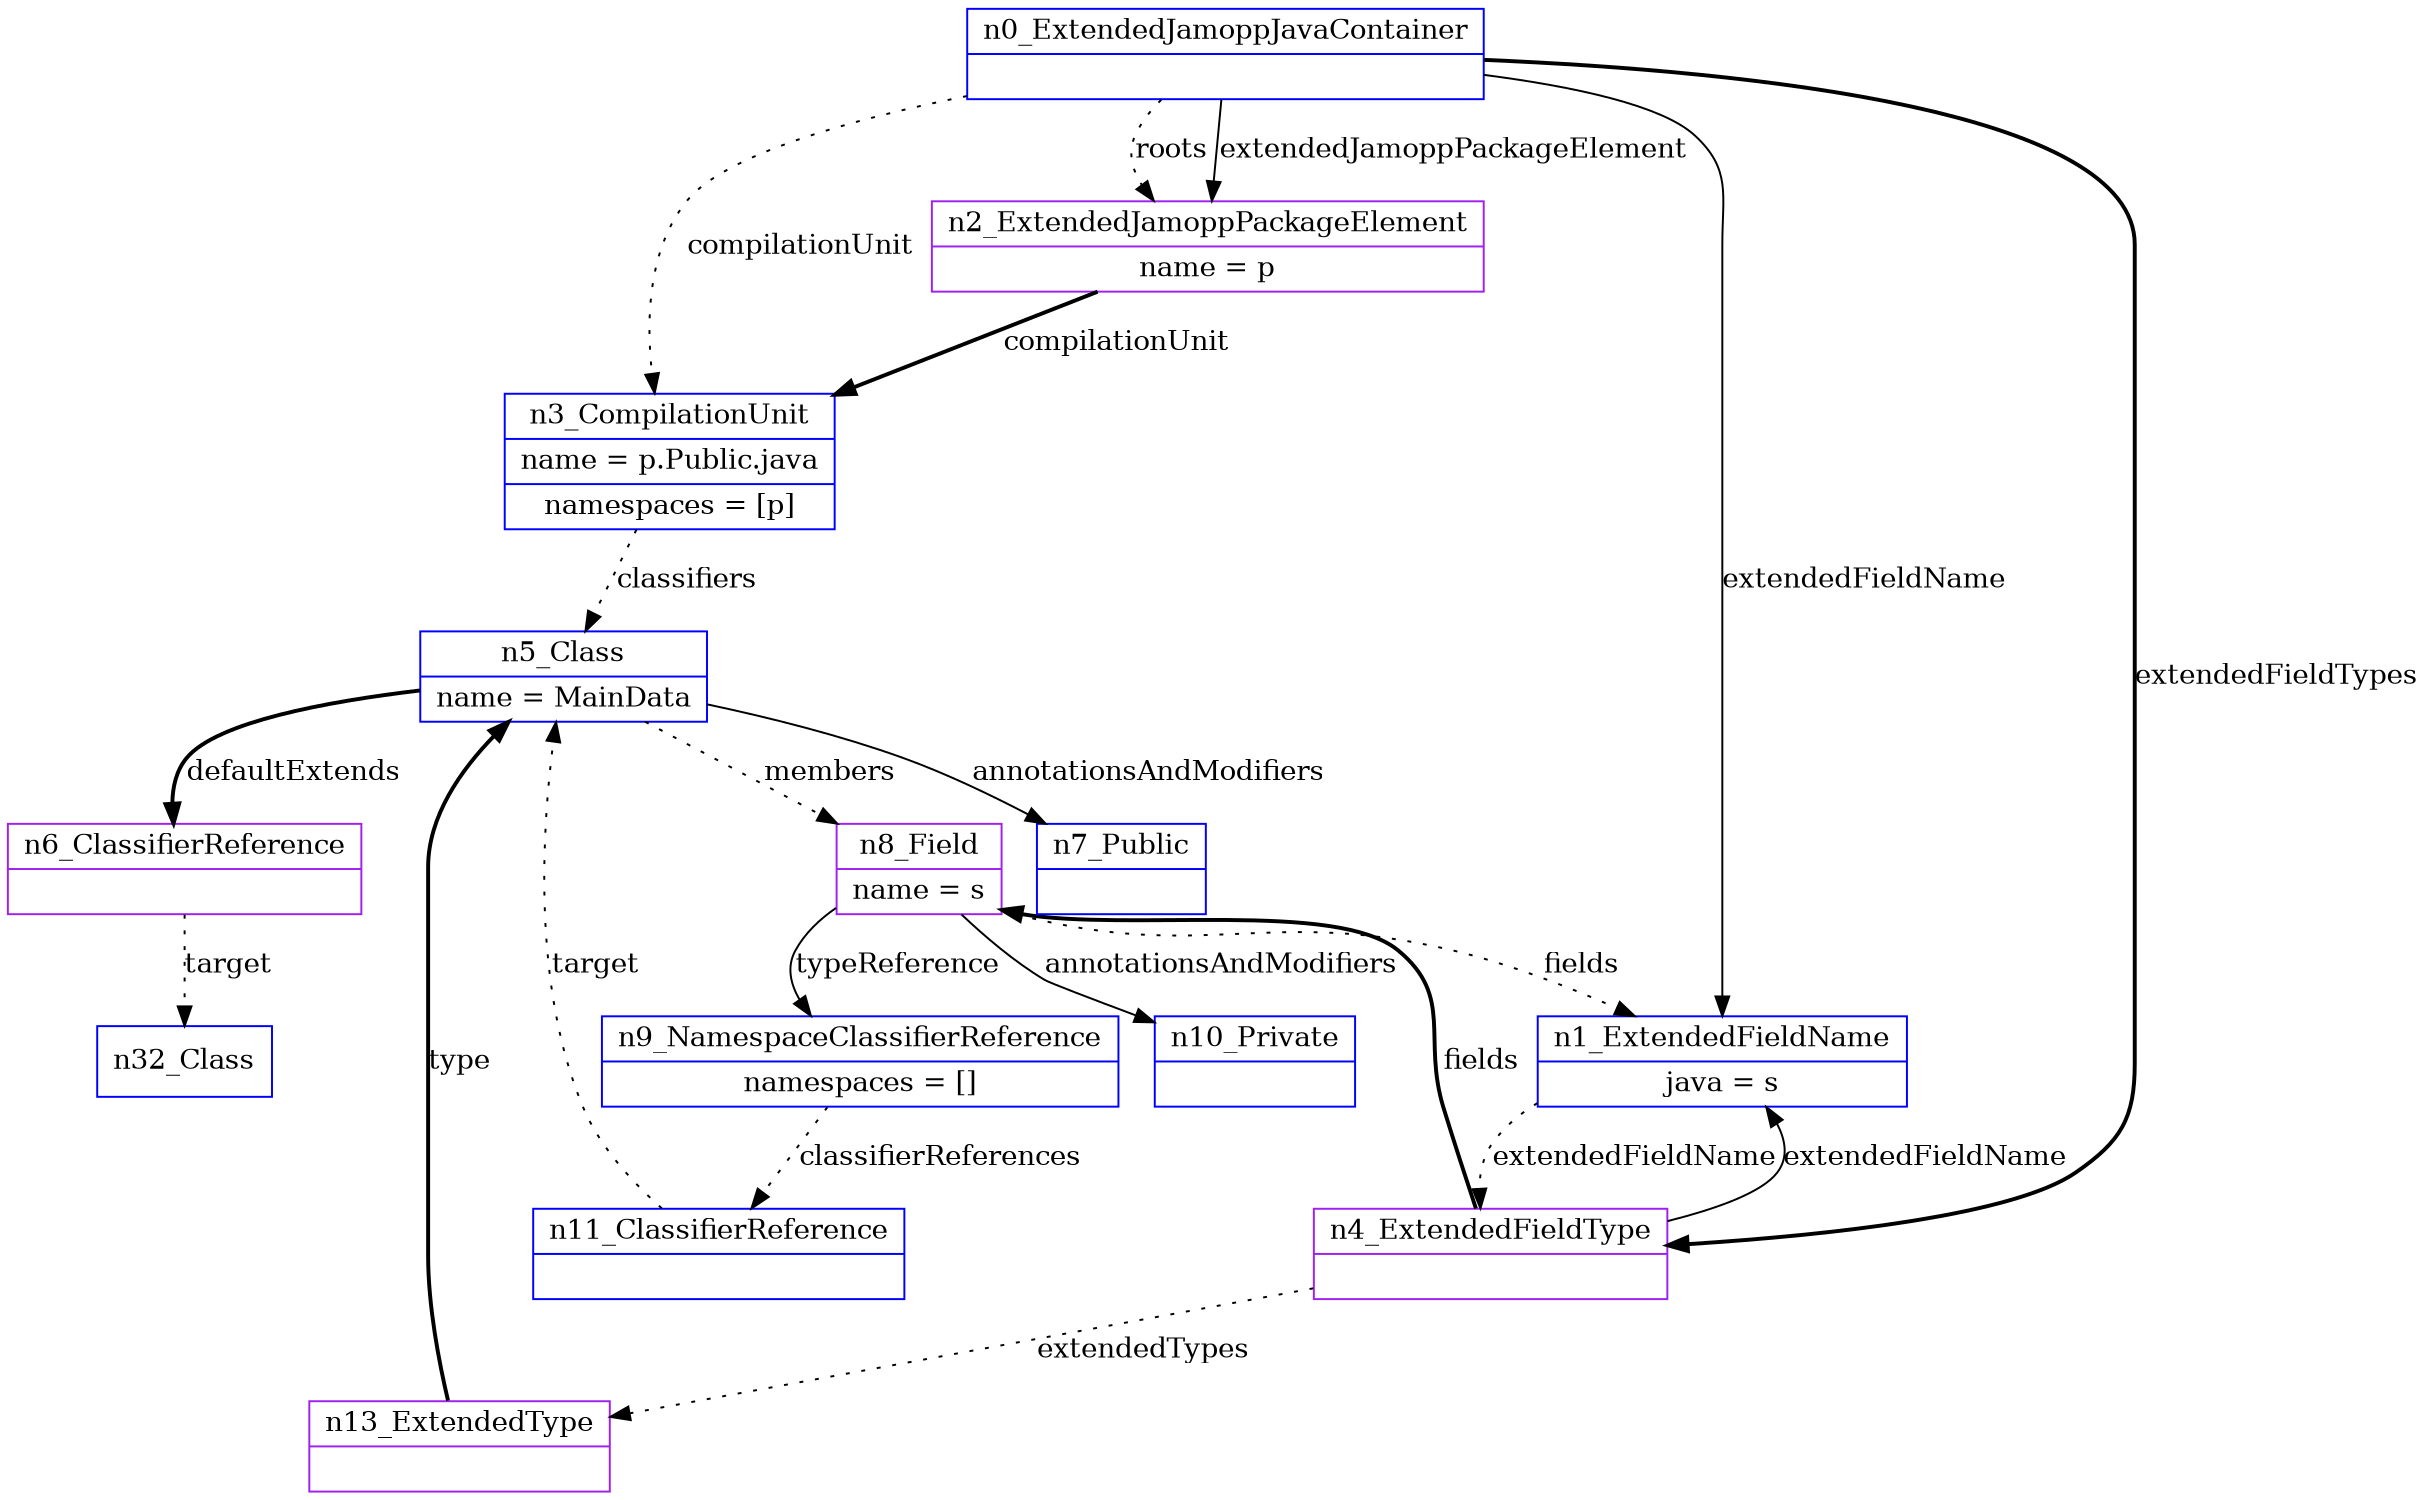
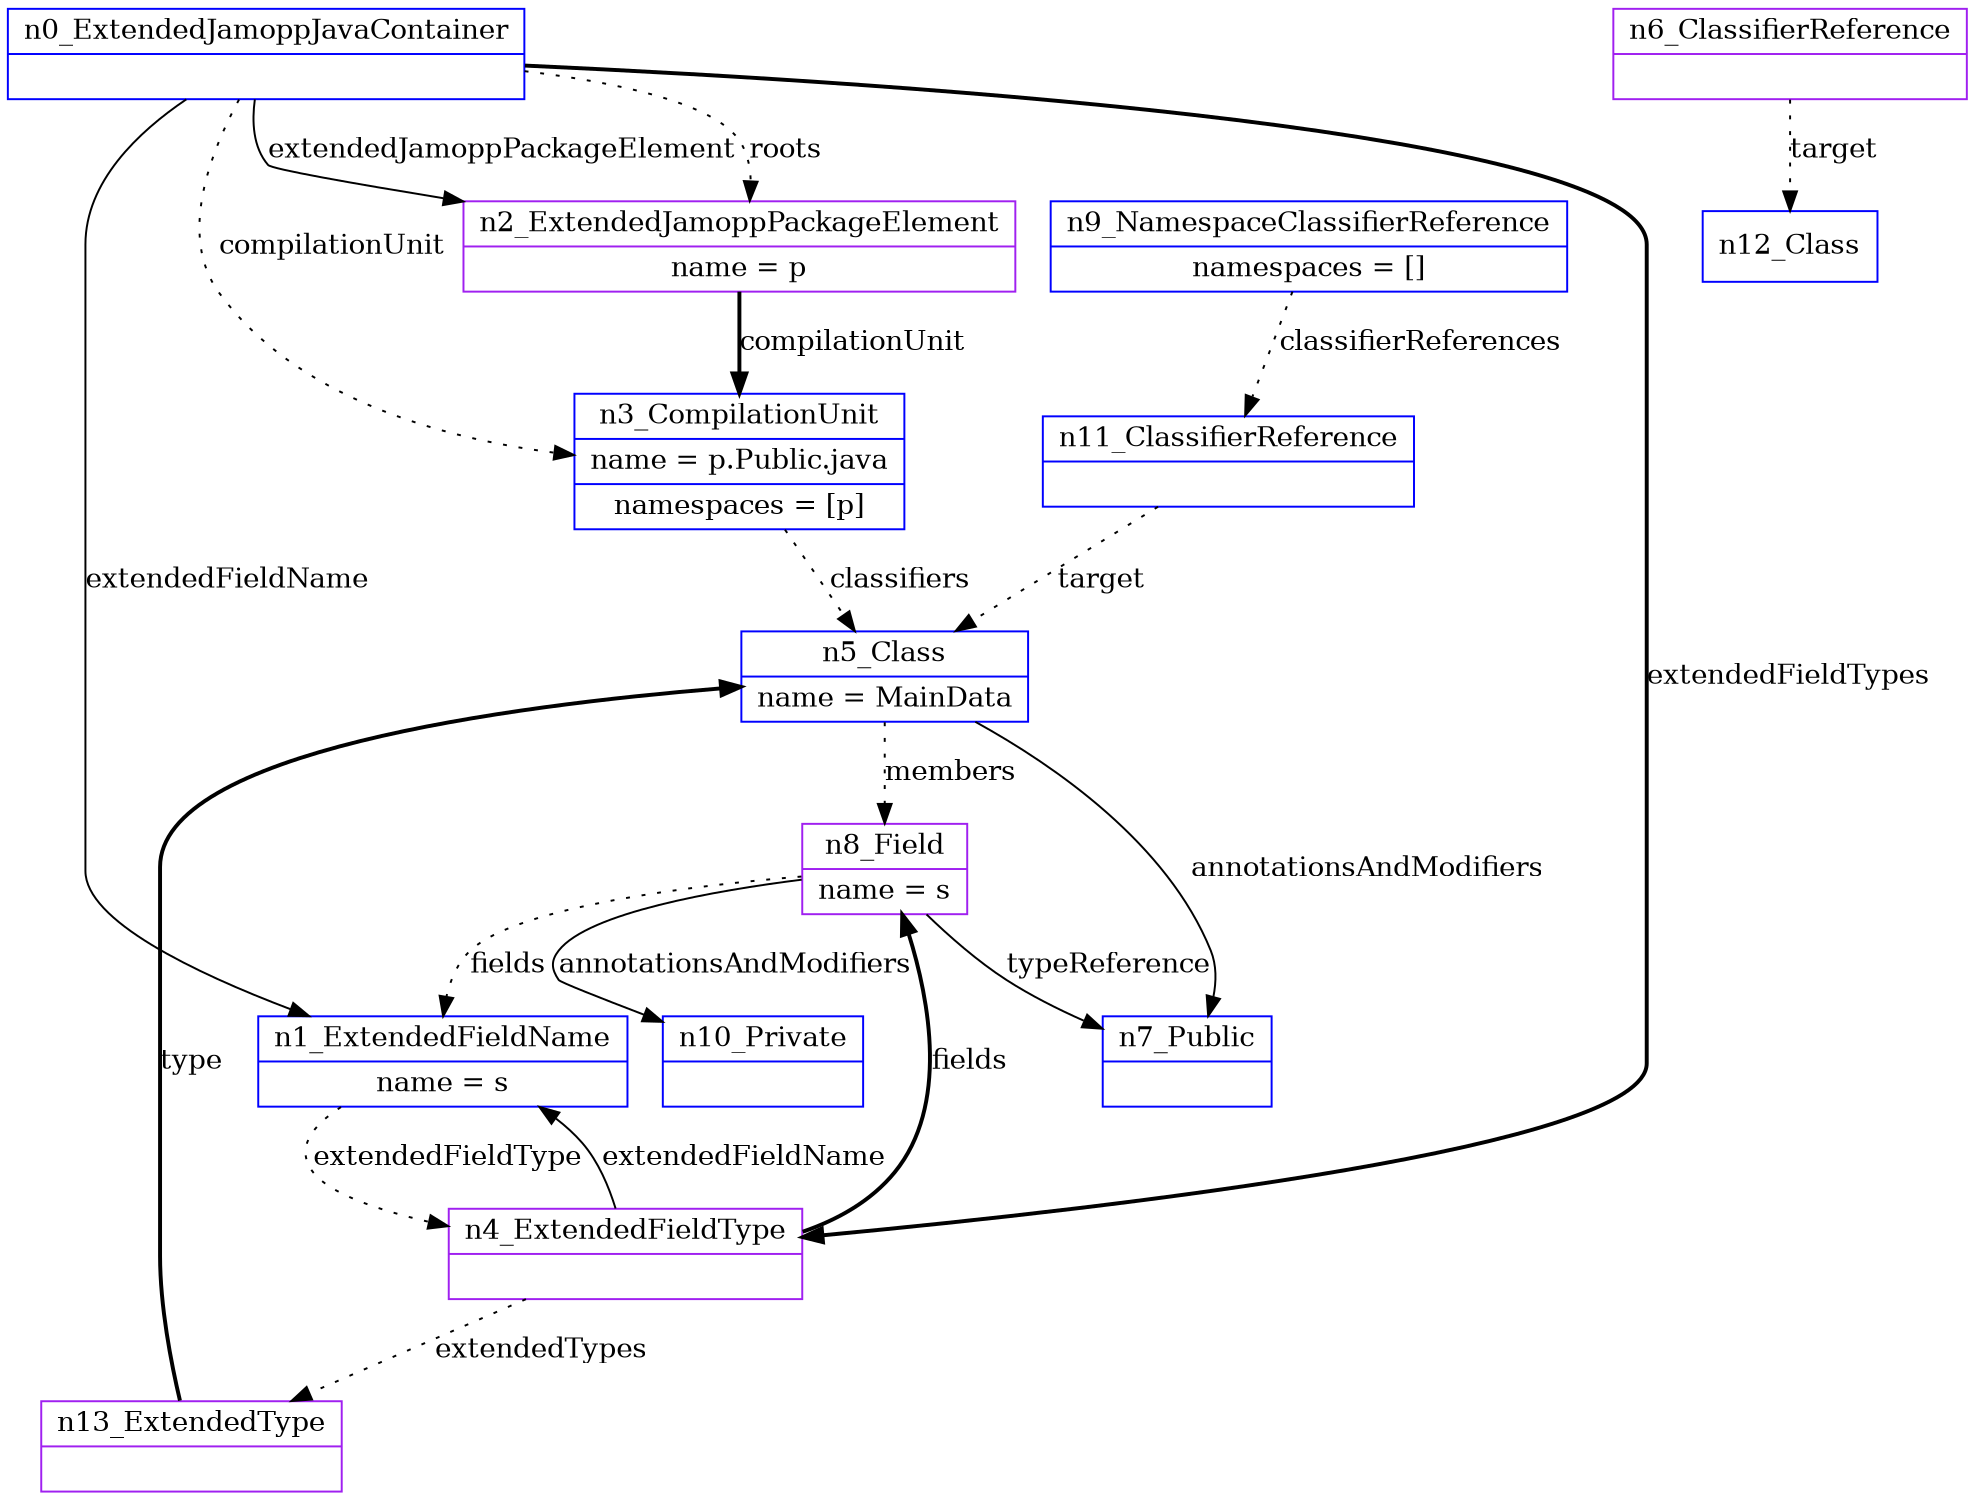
edge "n5_Class" -> "n6_ClassifierReference": removed, label "defaultExtends"
edge "n8_Field" -> "n9_NamespaceClassifierReference": now "n8_Field" -> "n7_Public"
node "n32_Class": label "n32_Class" -> "n12_Class"
node "n1_ExtendedFieldName": text "java = s" -> "name = s"
edge "n1_ExtendedFieldName" -> "n4_ExtendedFieldType": label "extendedFieldName" -> "extendedFieldType"
